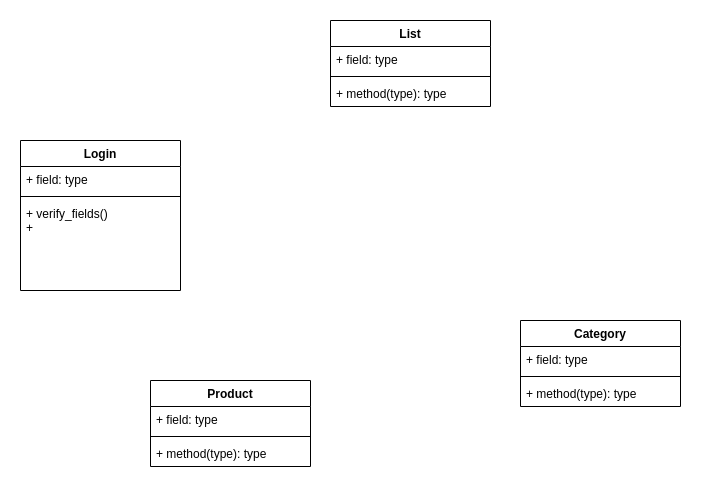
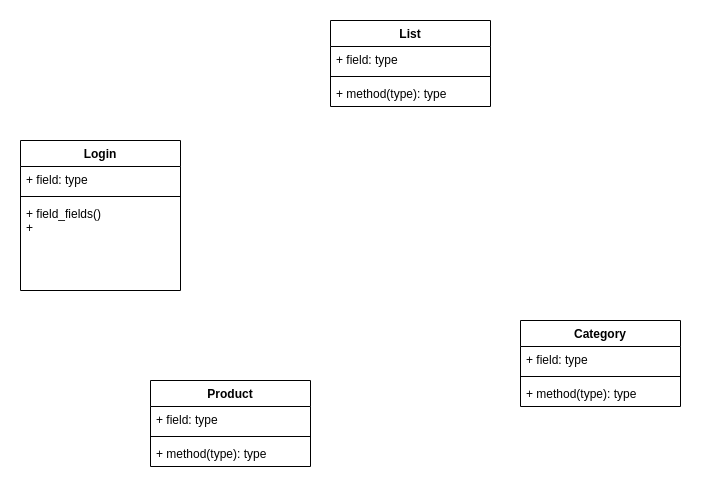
node "+ verify_fields() +": label "+ verify_fields() +" -> "+ field_fields() +"
